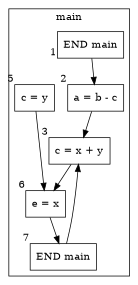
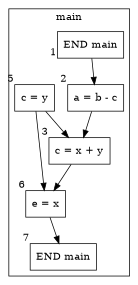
edge "END main 7" -> "c = x + y 3": now "c = y 5" -> "c = x + y 3"
